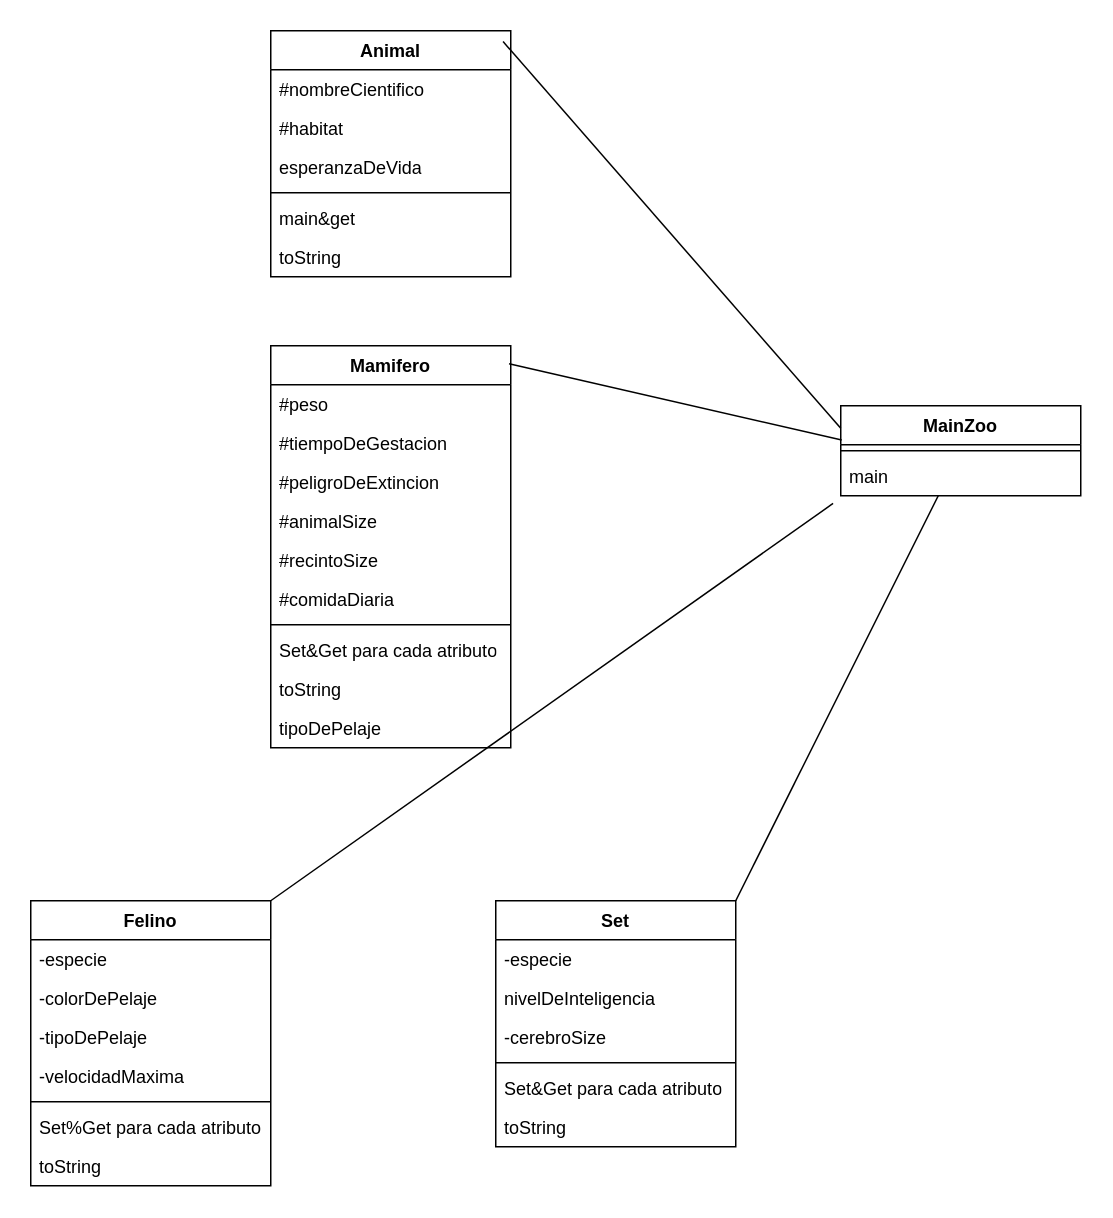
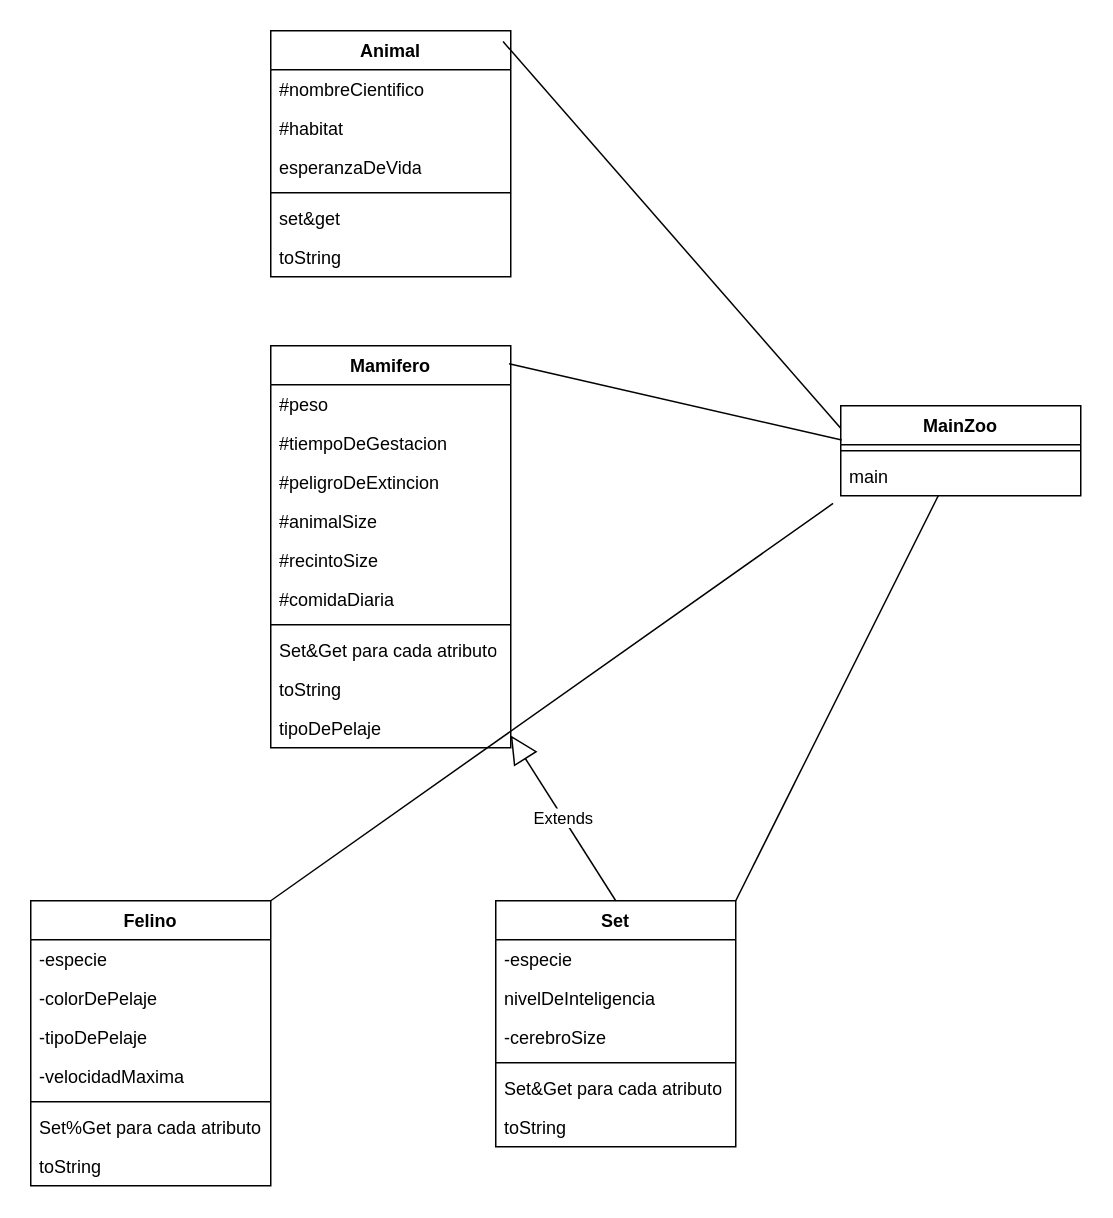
node "main&get": label "main&get" -> "set&get"
edge "Set" -> "Mamifero": added, label "Extends"
